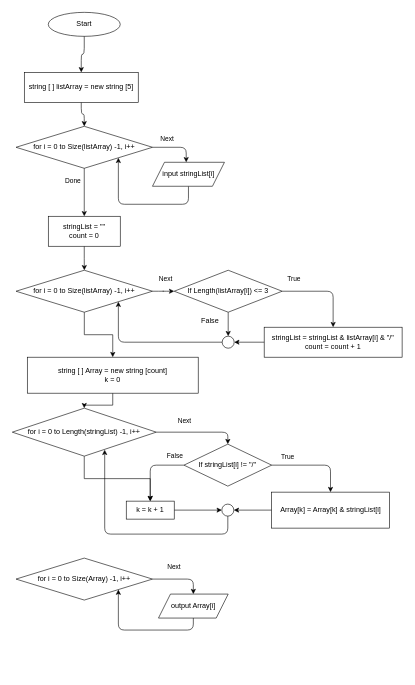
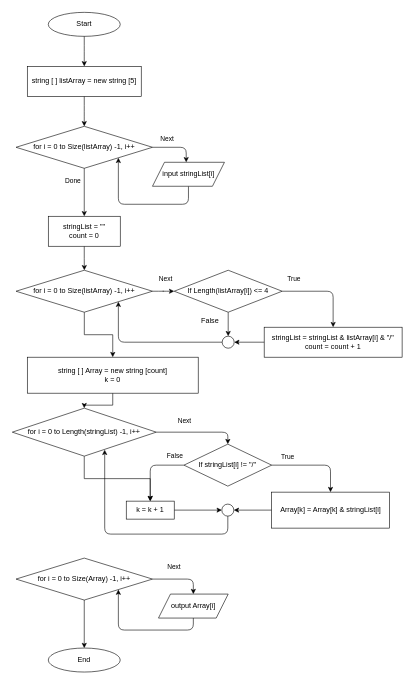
node "string [ ] listArray = new string [5]": moved (81, 87) -> (84, 81)
node "If Length(listArray[i]) <= 3": label "If Length(listArray[i]) <= 3" -> "If Length(listArray[i]) <= 4"
edge "for i = 0 to Size(Array) -1, i++" -> "End": added
node "End": added
